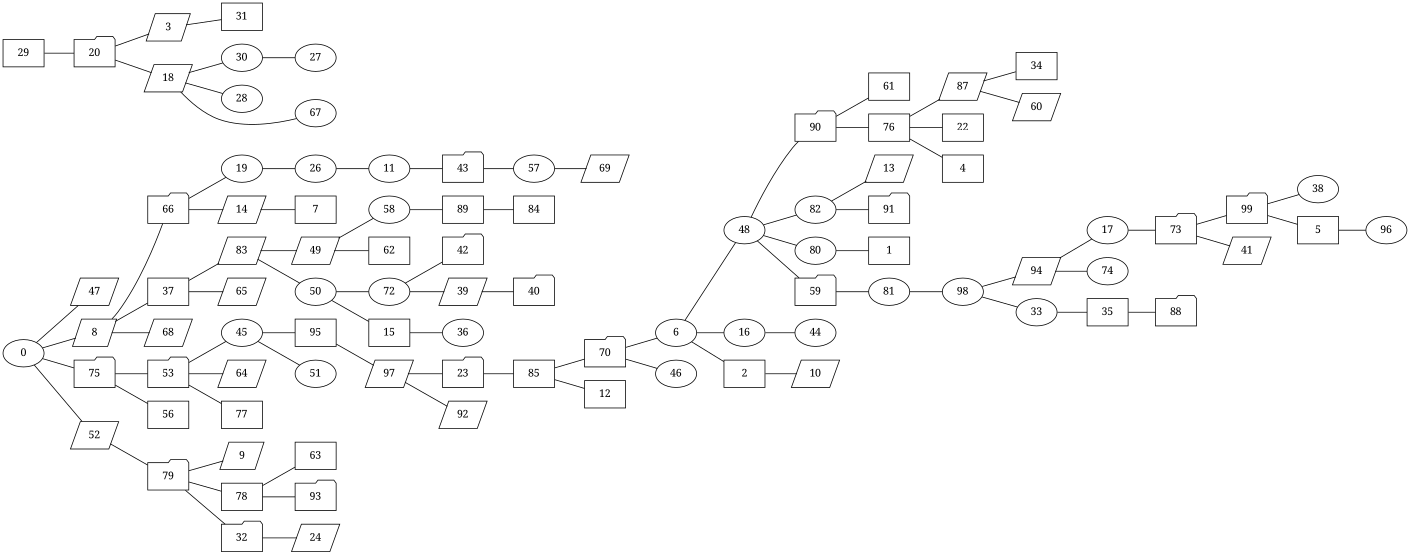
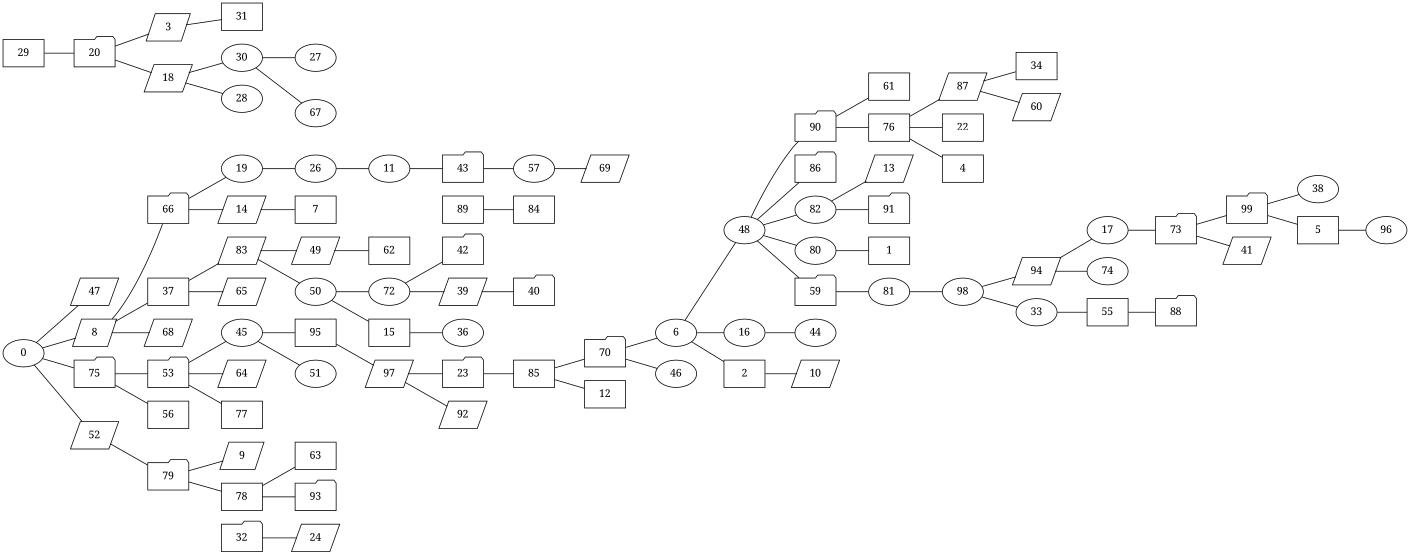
edge "18" -- "67": now "30" -- "67"
node "86": added
node "58": removed
node "35": label "35" -> "55"
edge "79" -- "32": removed
